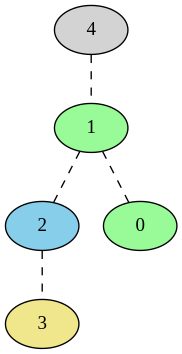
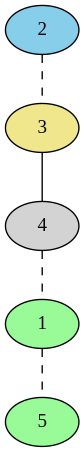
edge "3" -- "4": added
edge "1" -- "2": removed
node "0": label "0" -> "5"
